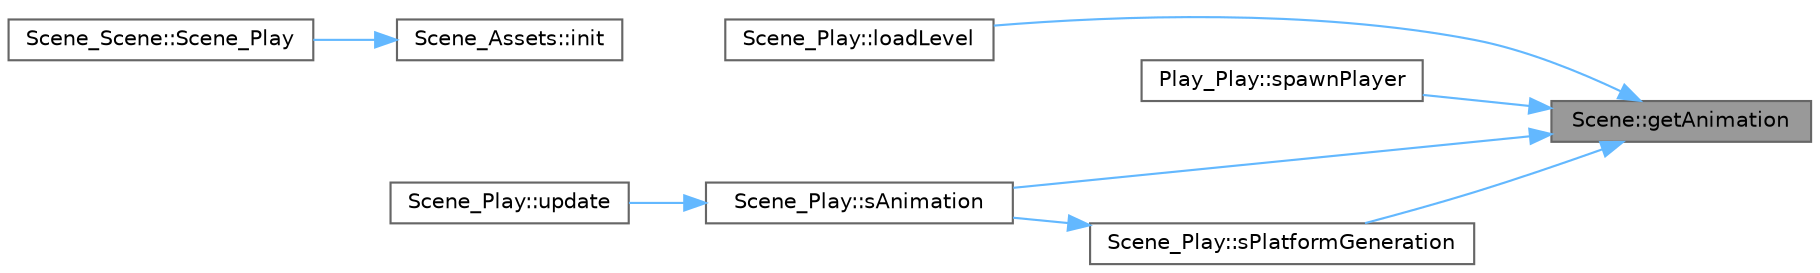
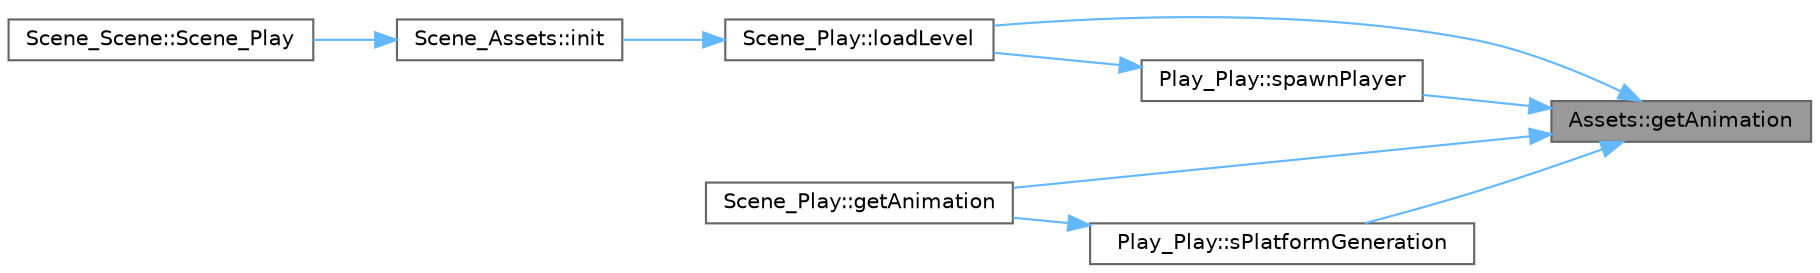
edge "Scene_Assets::init" -> "Scene_Play::loadLevel": added
edge "Scene_Play::loadLevel" -> "Play_Play::spawnPlayer": added
node "Scene::getAnimation": label "Scene::getAnimation" -> "Assets::getAnimation"
node "Scene_Play::update": removed
node "Scene_Play::sAnimation": label "Scene_Play::sAnimation" -> "Scene_Play::getAnimation"
node "Scene_Play::sPlatformGeneration": label "Scene_Play::sPlatformGeneration" -> "Play_Play::sPlatformGeneration"
